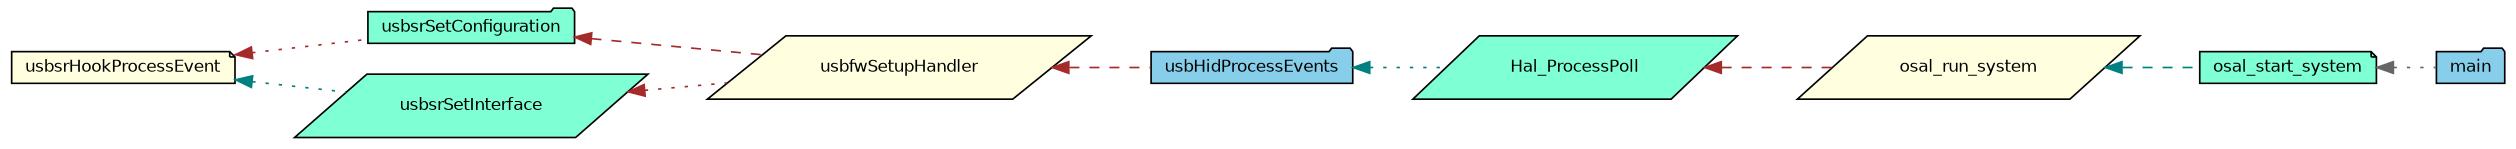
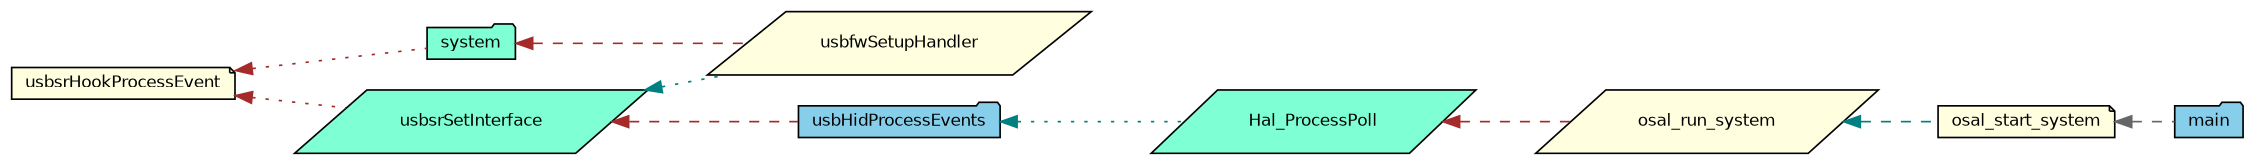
node "usbsrSetConfiguration": label "usbsrSetConfiguration" -> "system"
edge "usbHidProcessEvents" -> "usbfwSetupHandler": now "usbHidProcessEvents" -> "usbsrSetInterface"
node "osal_start_system": fillcolor aquamarine -> lightyellow
edge "main" -> "osal_start_system": style dotted -> dashed
edge "usbsrSetInterface" -> "usbsrHookProcessEvent": color teal -> brown
edge "usbfwSetupHandler" -> "usbsrSetInterface": color brown -> teal
